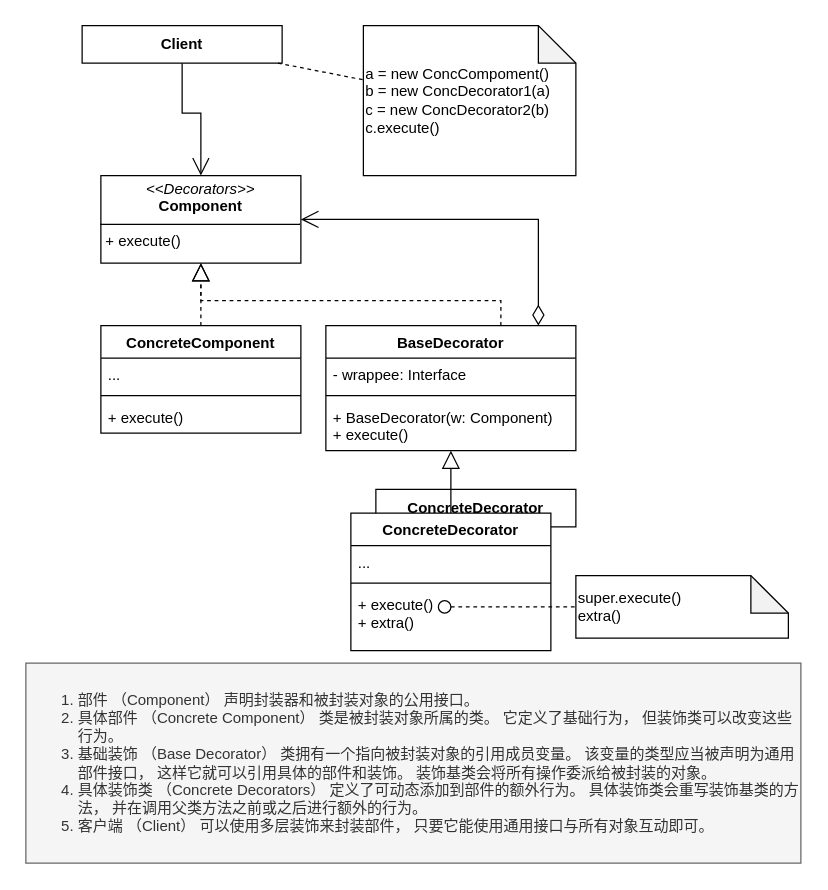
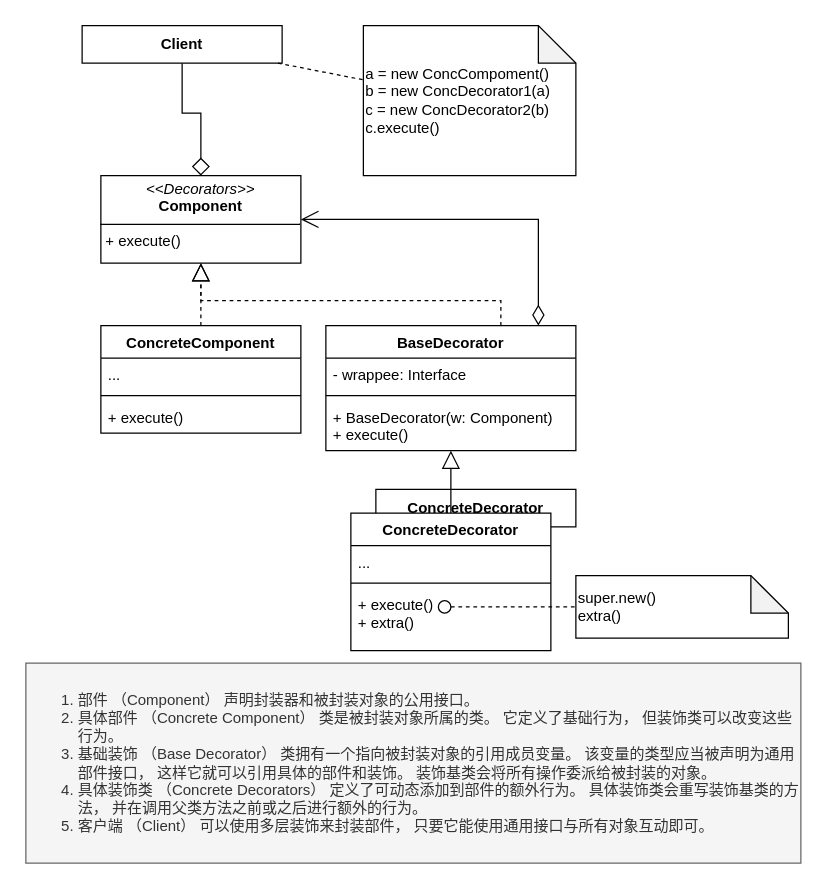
edge "Client" -> "<<Decorators>> Component + execute()": arrowhead open -> diamond
node "super.execute() extra()": label "super.execute() extra()" -> "super.new() extra()"
